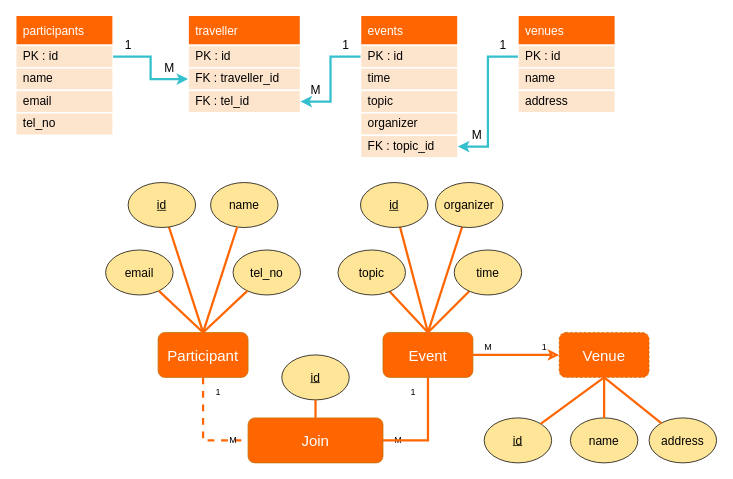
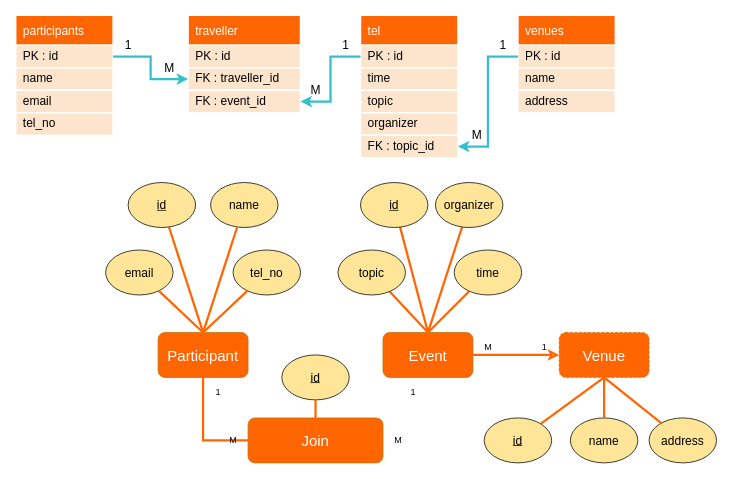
node "events": label "events" -> "tel"
node "FK : tel_id": label "FK : tel_id" -> "FK : event_id"
edge "Participant" -- "Join": style dashed -> solid
edge "Event" -- "Join": removed
